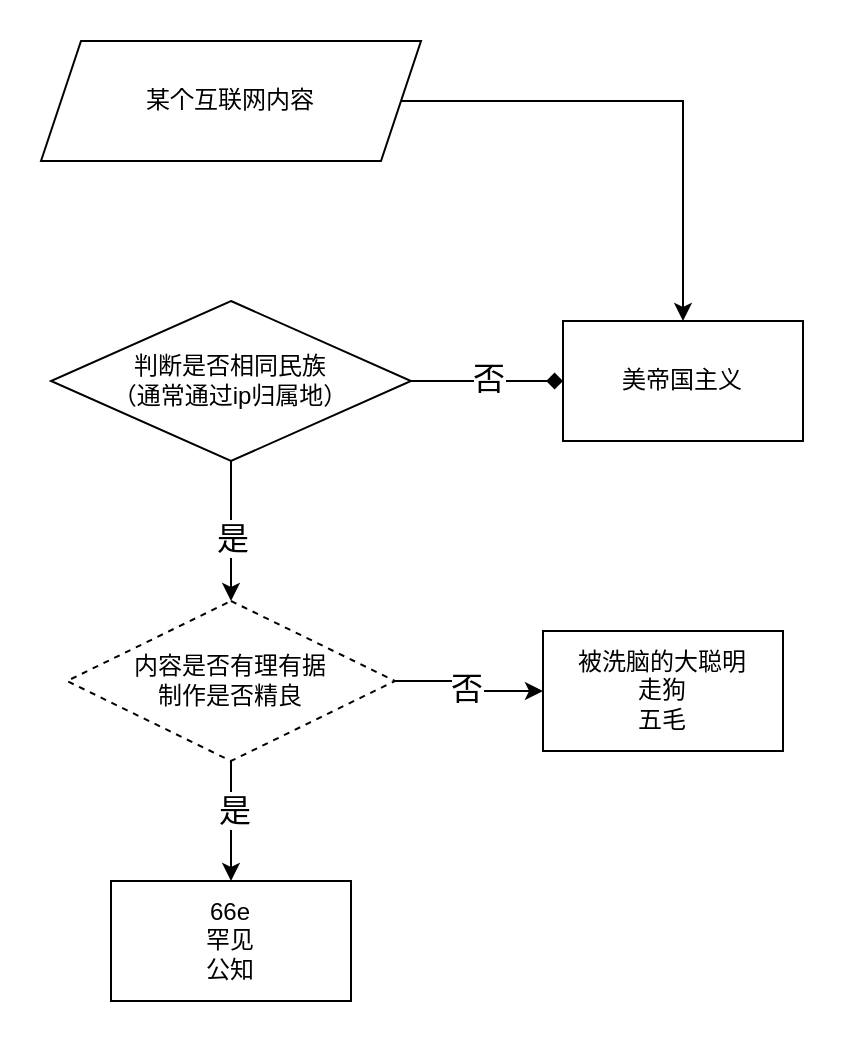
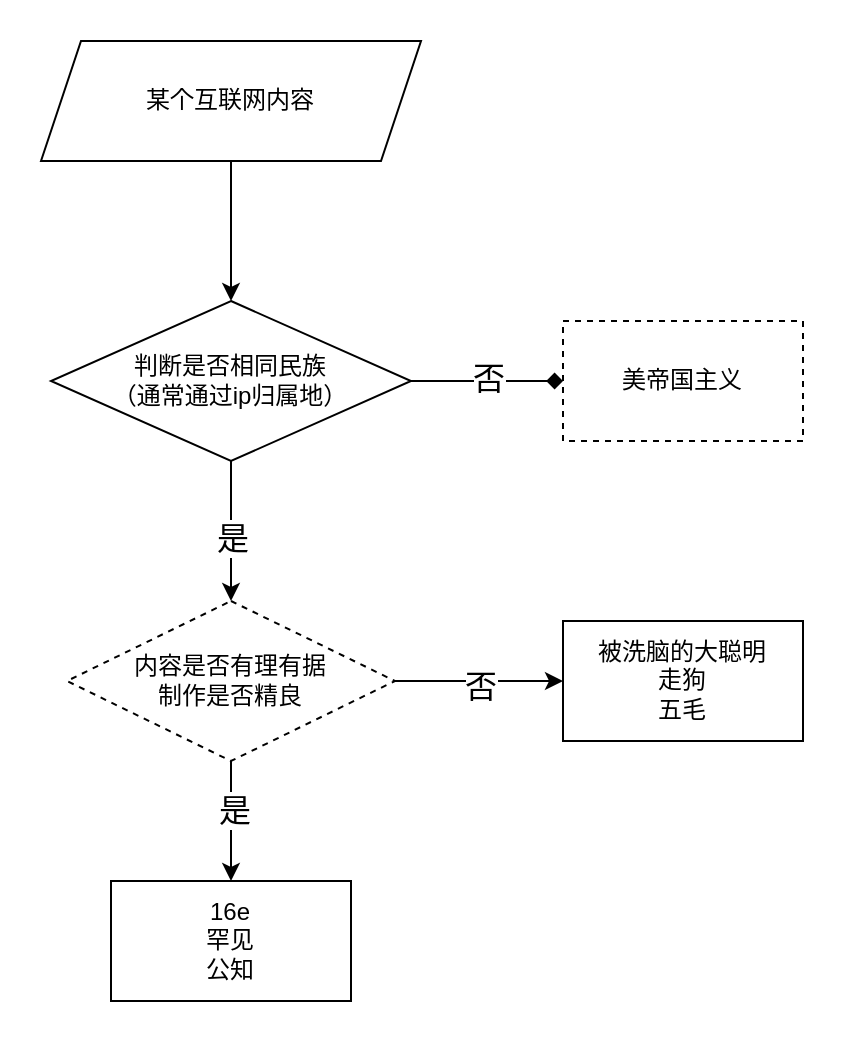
edge "某个互联网内容" -> "美帝国主义": now "某个互联网内容" -> "判断是否相同民族 （通常通过ip归属地）"
node "美帝国主义": style solid -> dashed
node "被洗脑的大聪明 走狗 五毛": moved (663, 691) -> (683, 681)
node "66e 罕见 公知": label "66e 罕见 公知" -> "16e 罕见 公知"
